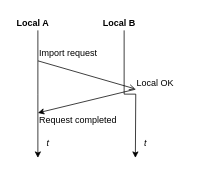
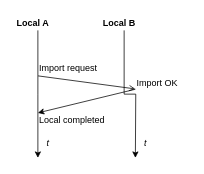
node "Import request": moved (72, 53) -> (72, 68)
node "Local OK": label "Local OK" -> "Import OK"
node "Request completed": label "Request completed" -> "Local completed"
